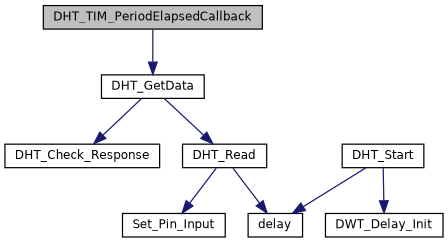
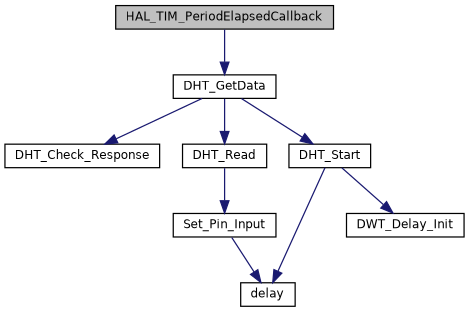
node "DHT_TIM_PeriodElapsedCallback": label "DHT_TIM_PeriodElapsedCallback" -> "HAL_TIM_PeriodElapsedCallback"
edge "DHT_GetData" -> "DHT_Start": added
edge "DHT_Read" -> "delay": now "Set_Pin_Input" -> "delay"
